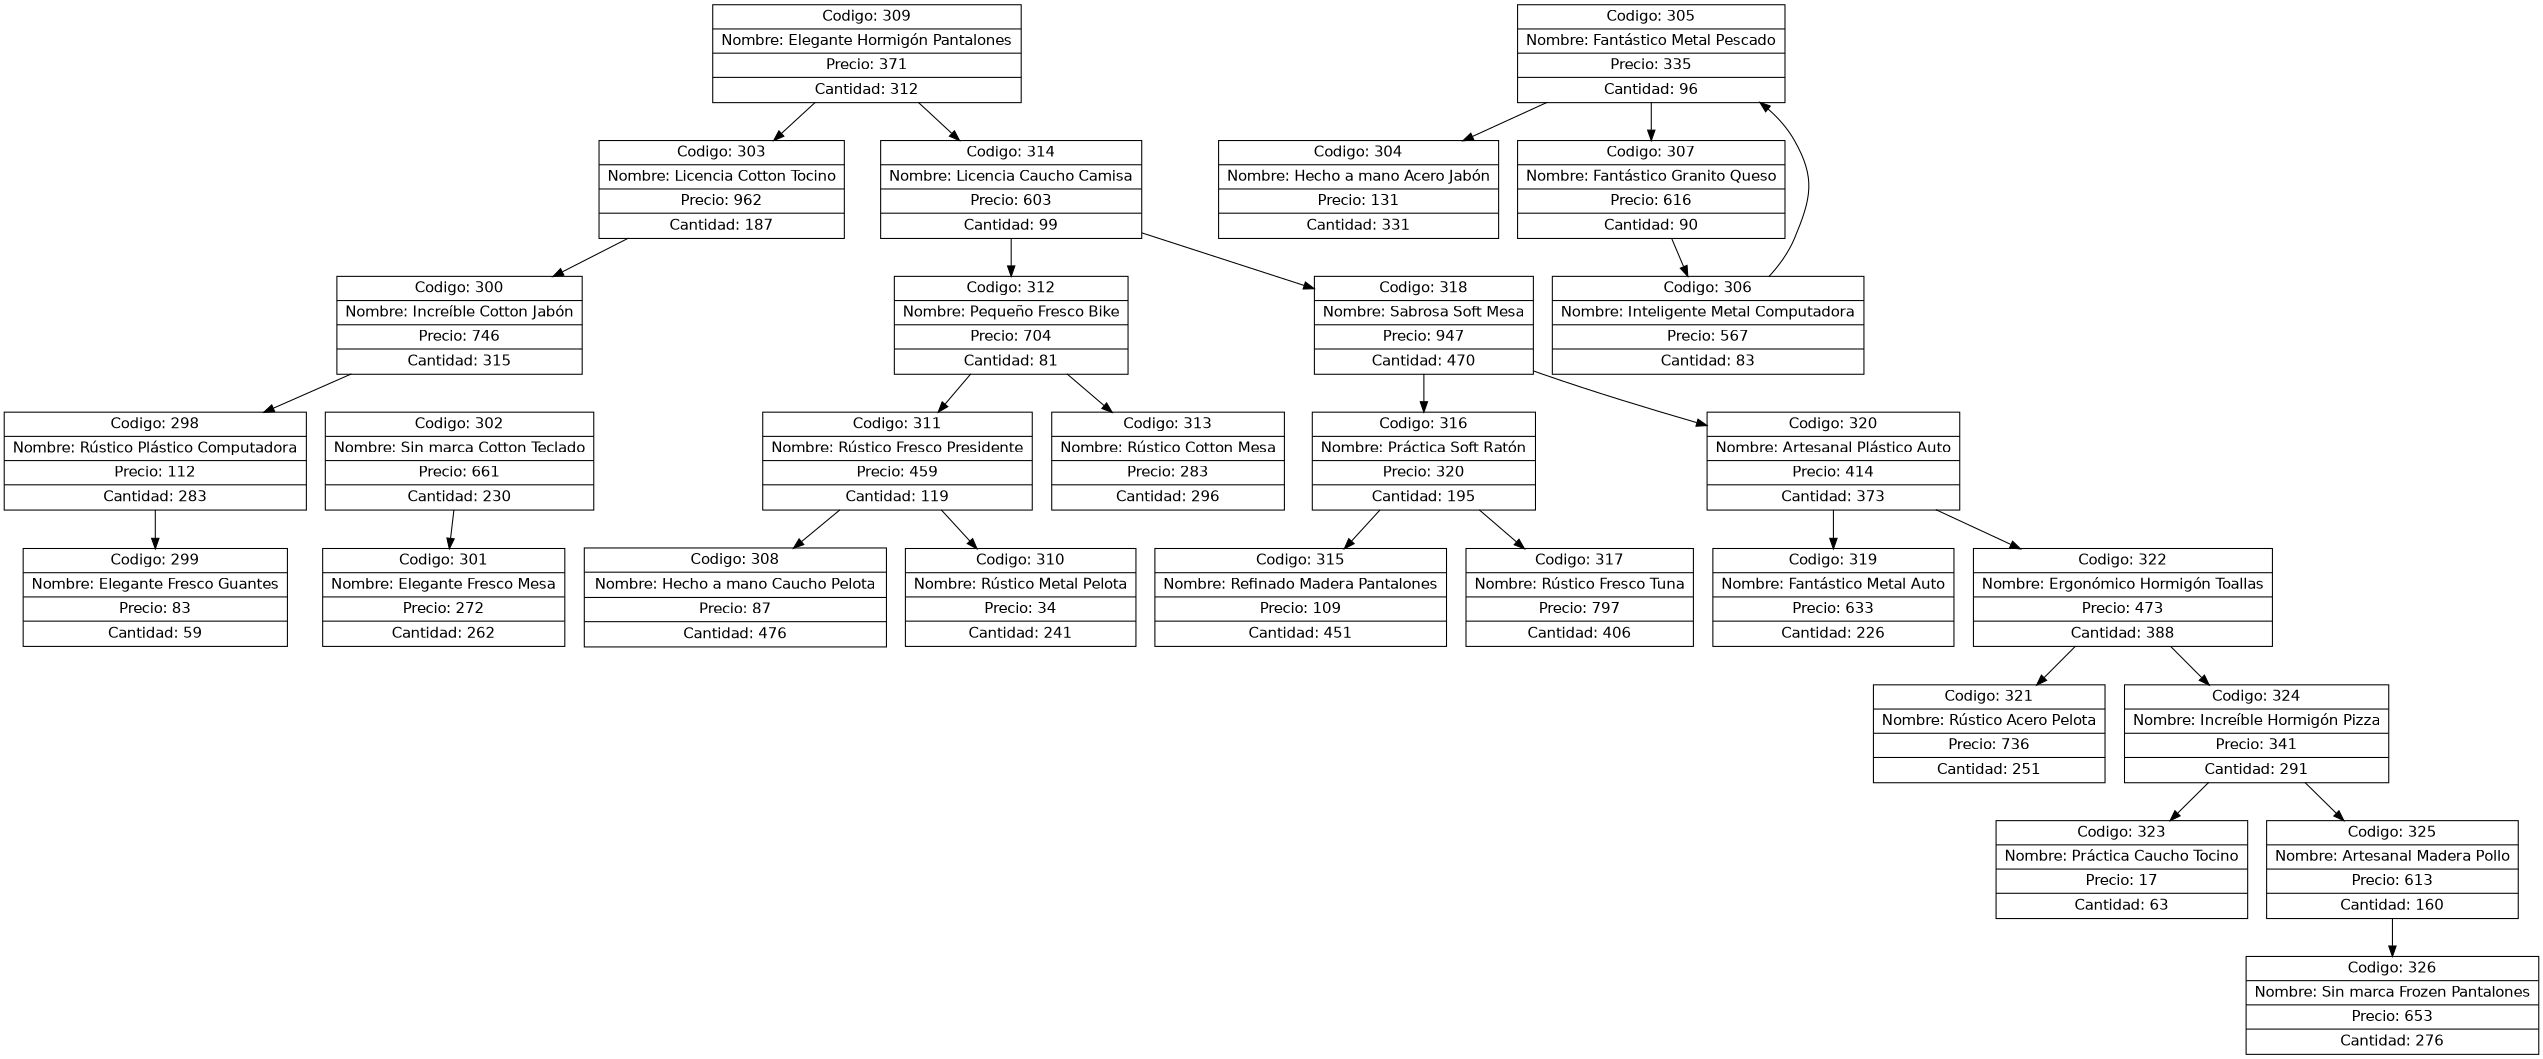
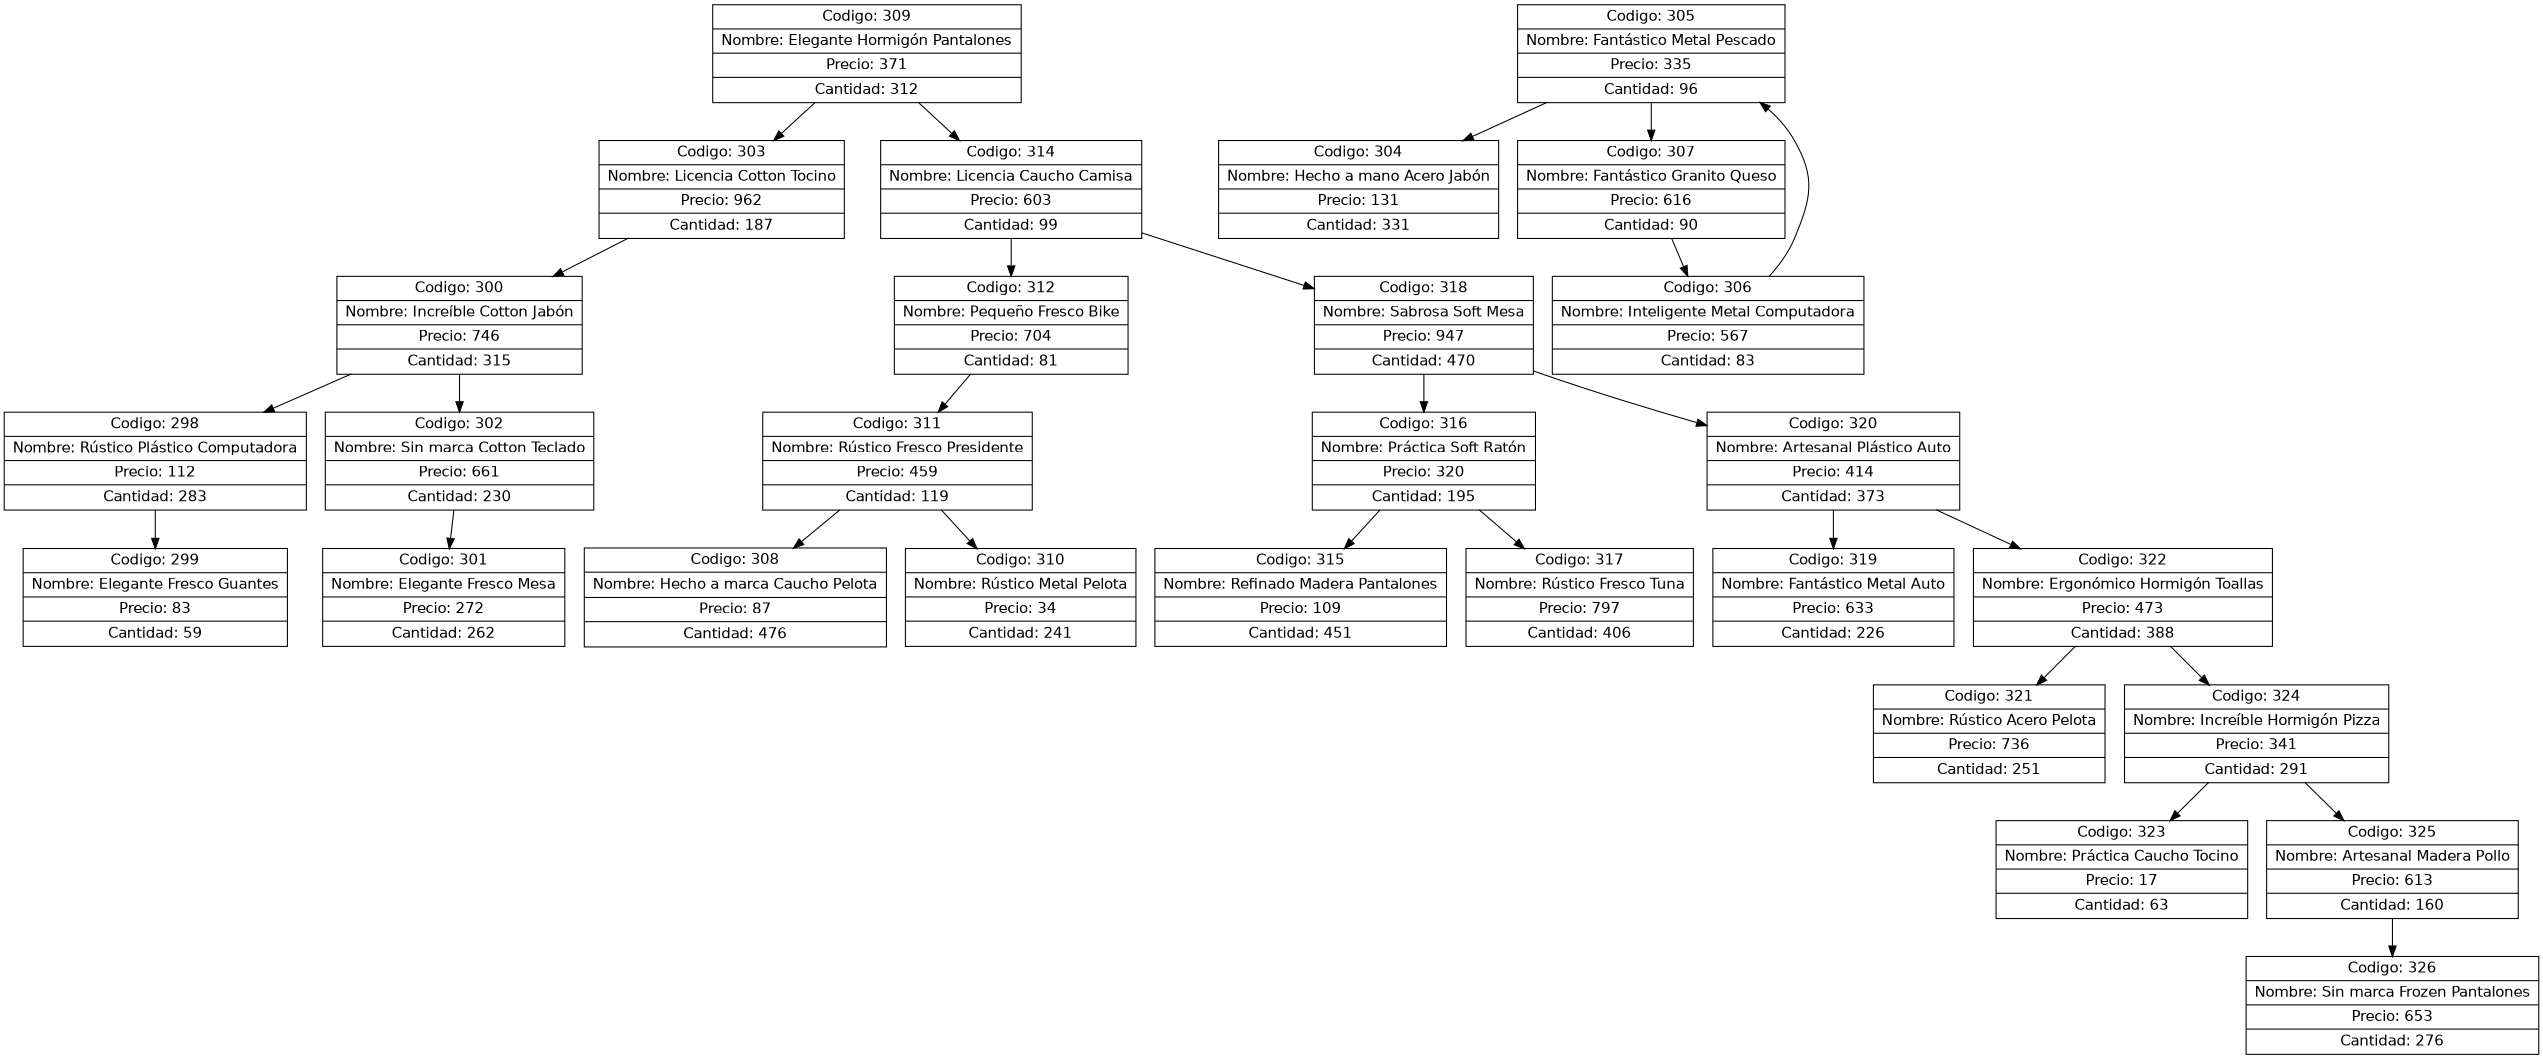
edge "Codigo: 300" -> "Codigo: 302": added
node "Codigo: 313": removed
node "Codigo: 308": text "Nombre: Hecho a mano Caucho Pelota" -> "Nombre: Hecho a marca Caucho Pelota"
